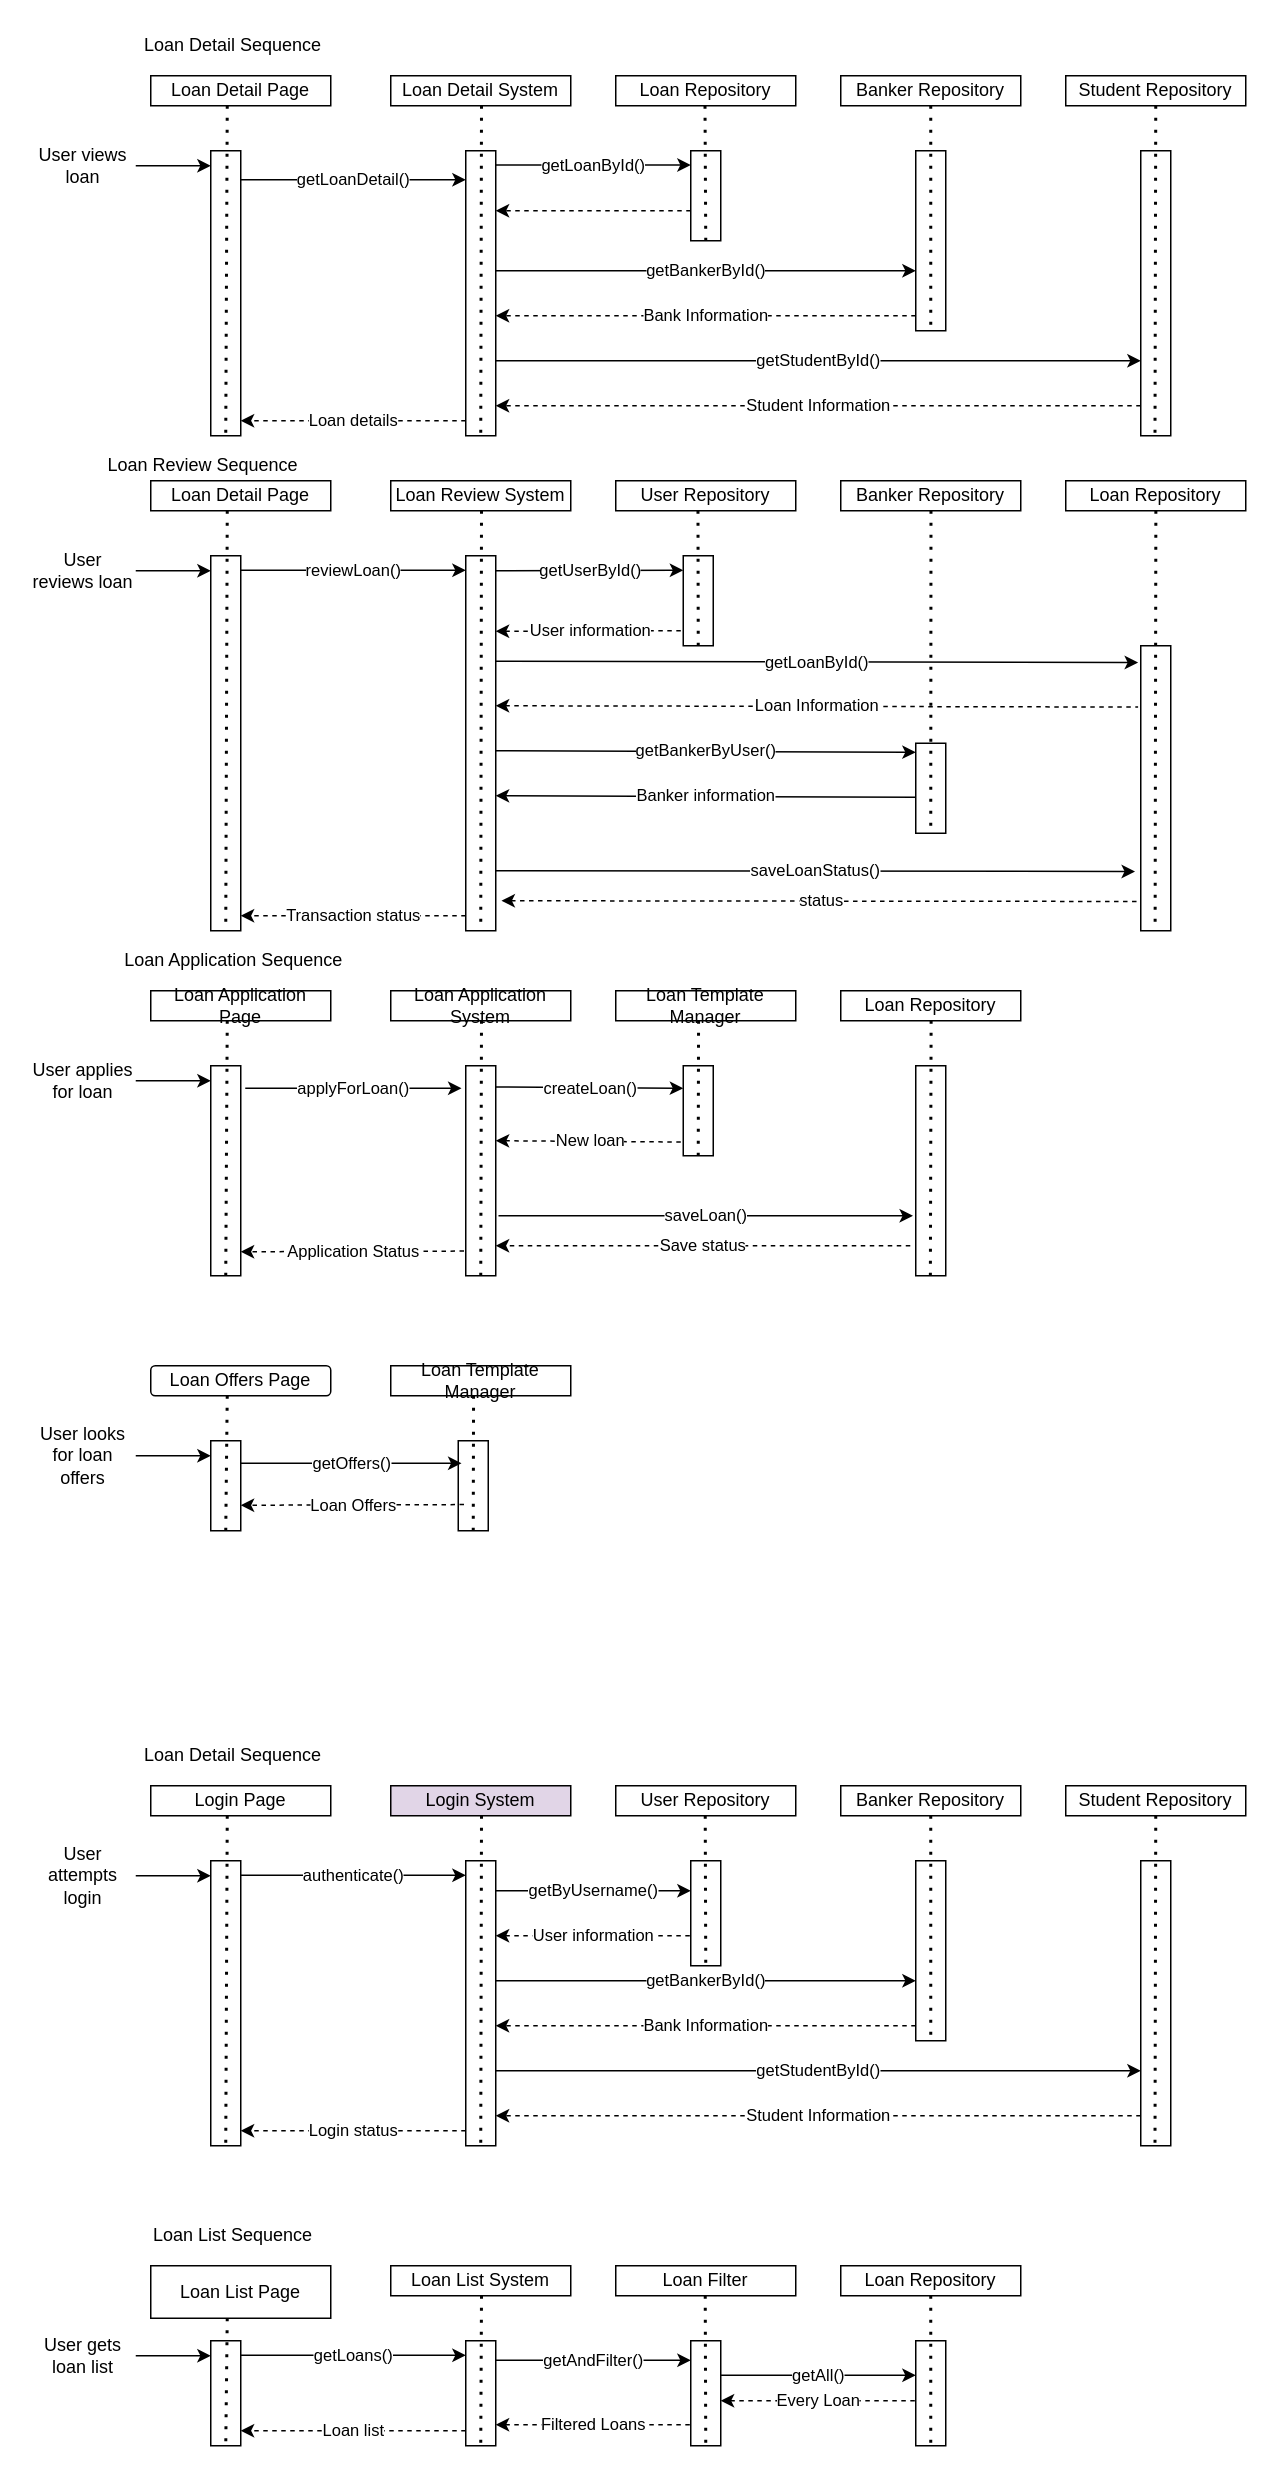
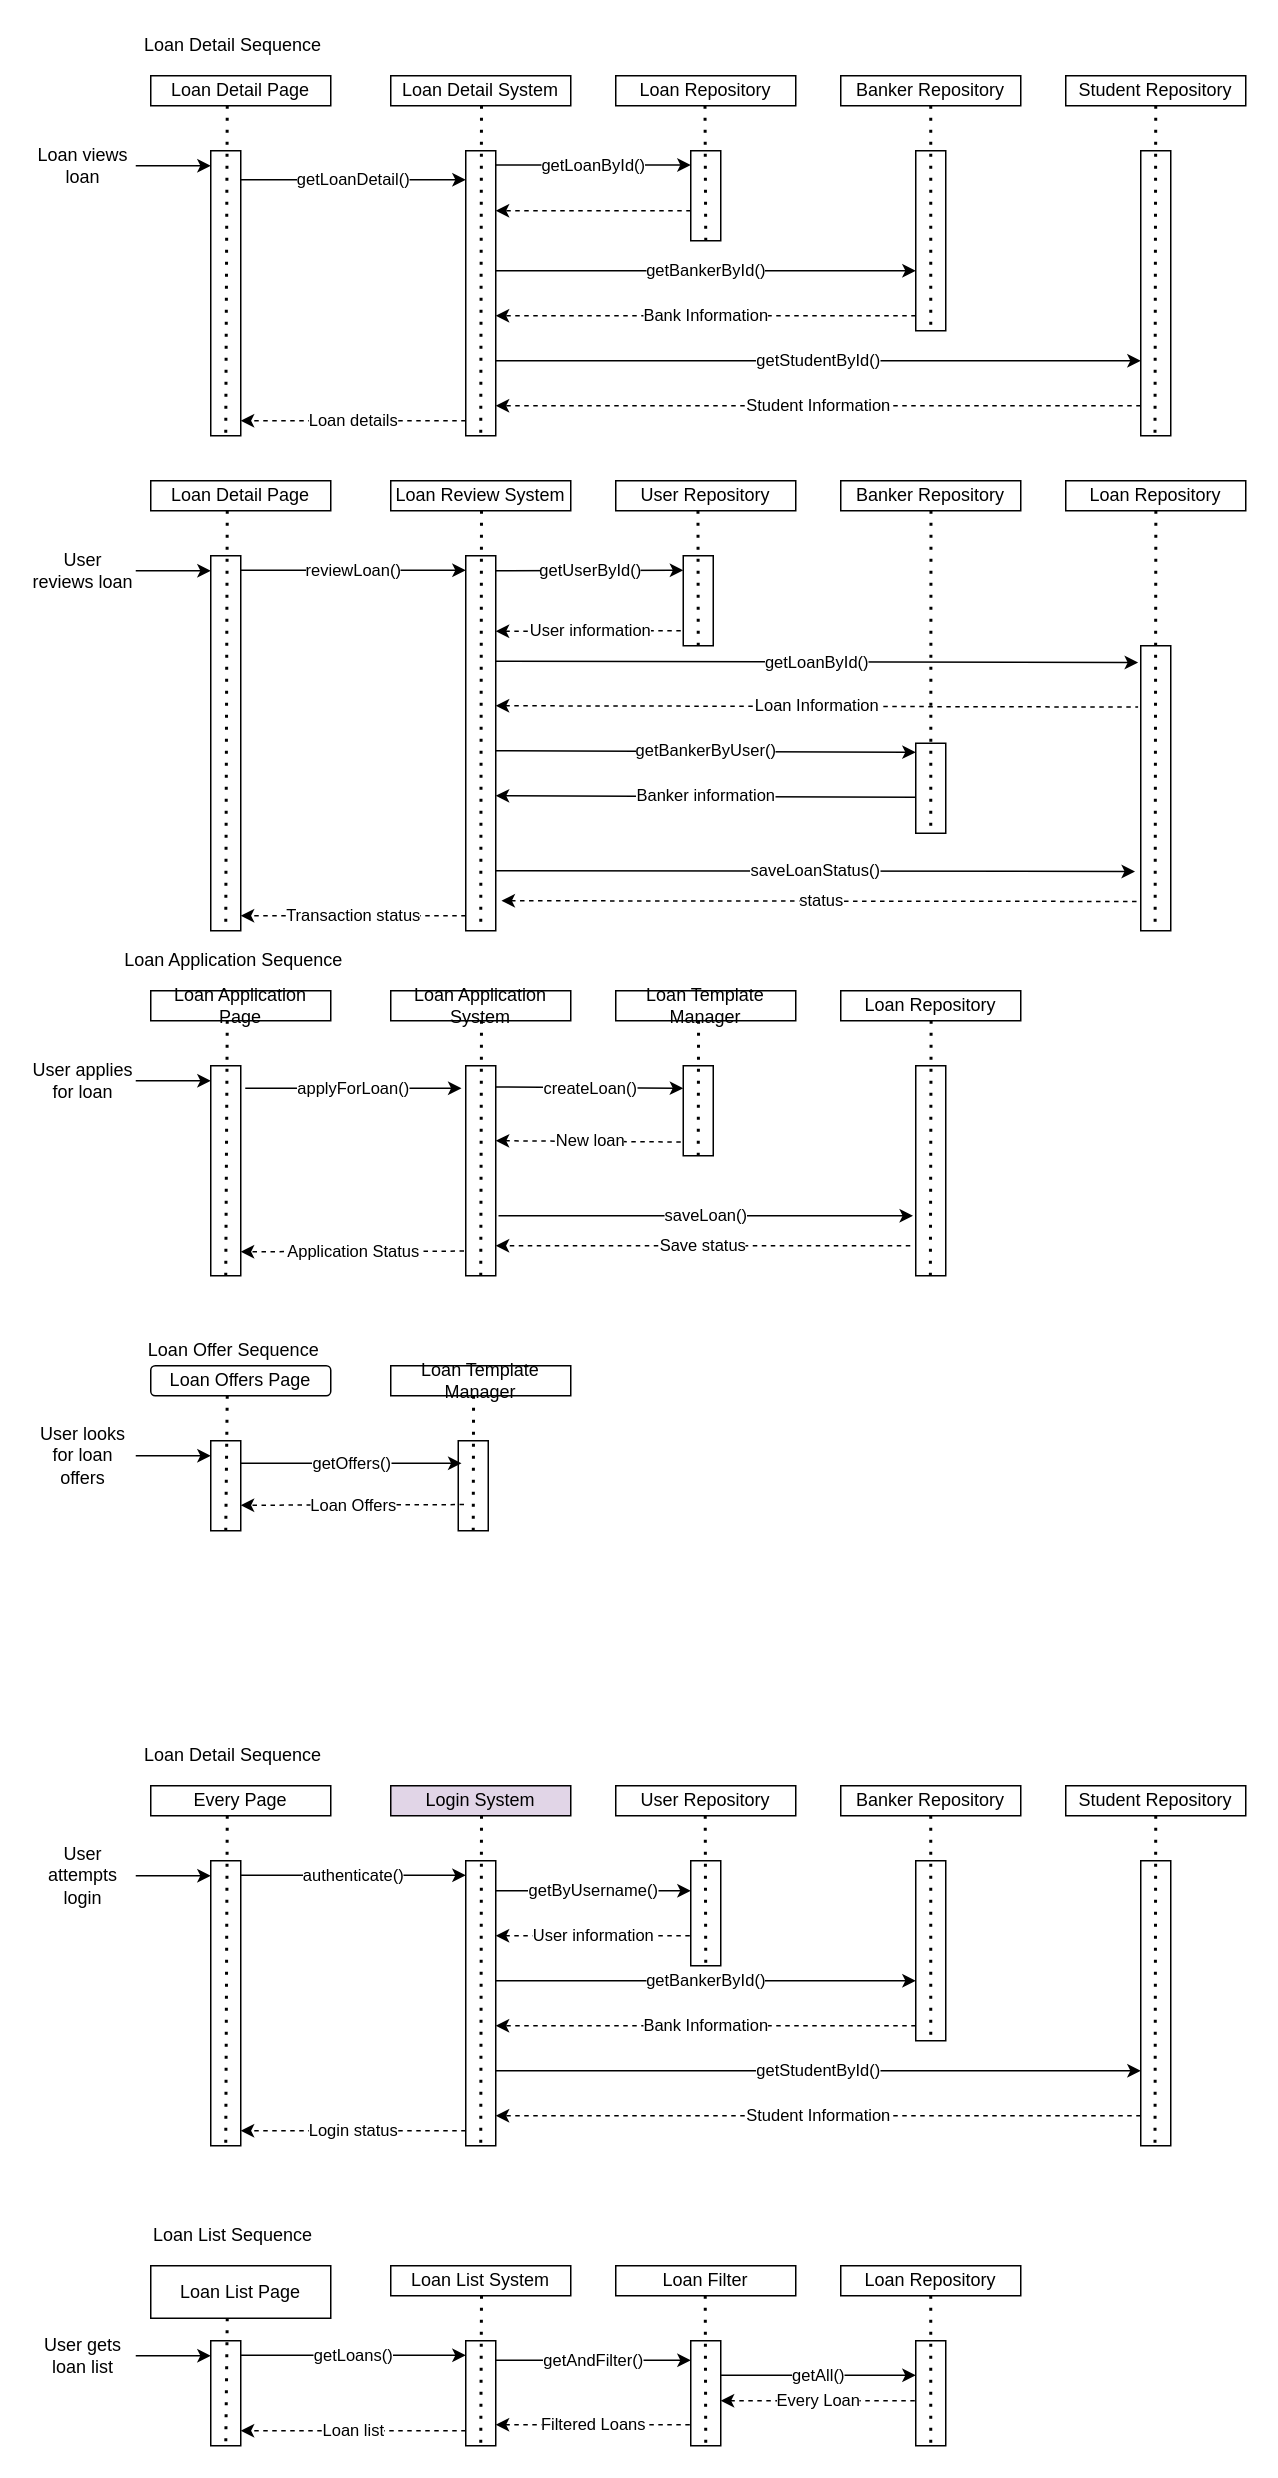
node "User views loan": label "User views loan" -> "Loan views loan"
node "Loan Review Sequence": removed
node "Loan Offer Sequence": added
node "Login Page": label "Login Page" -> "Every Page"
